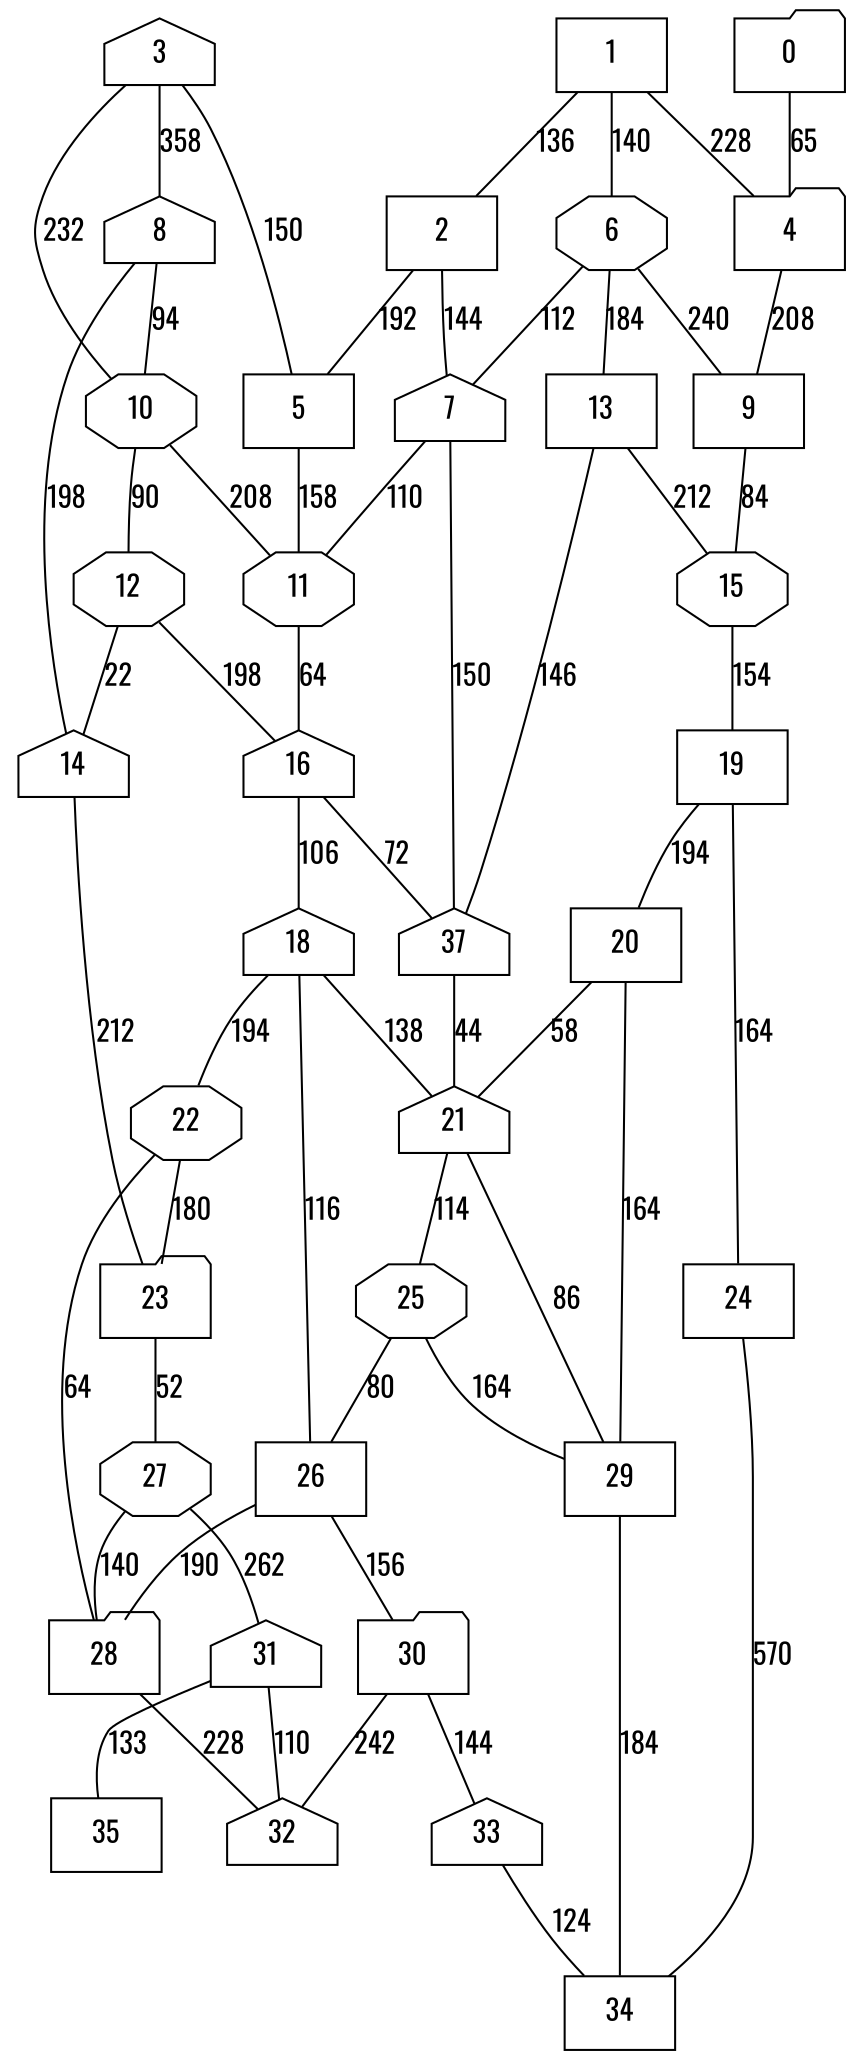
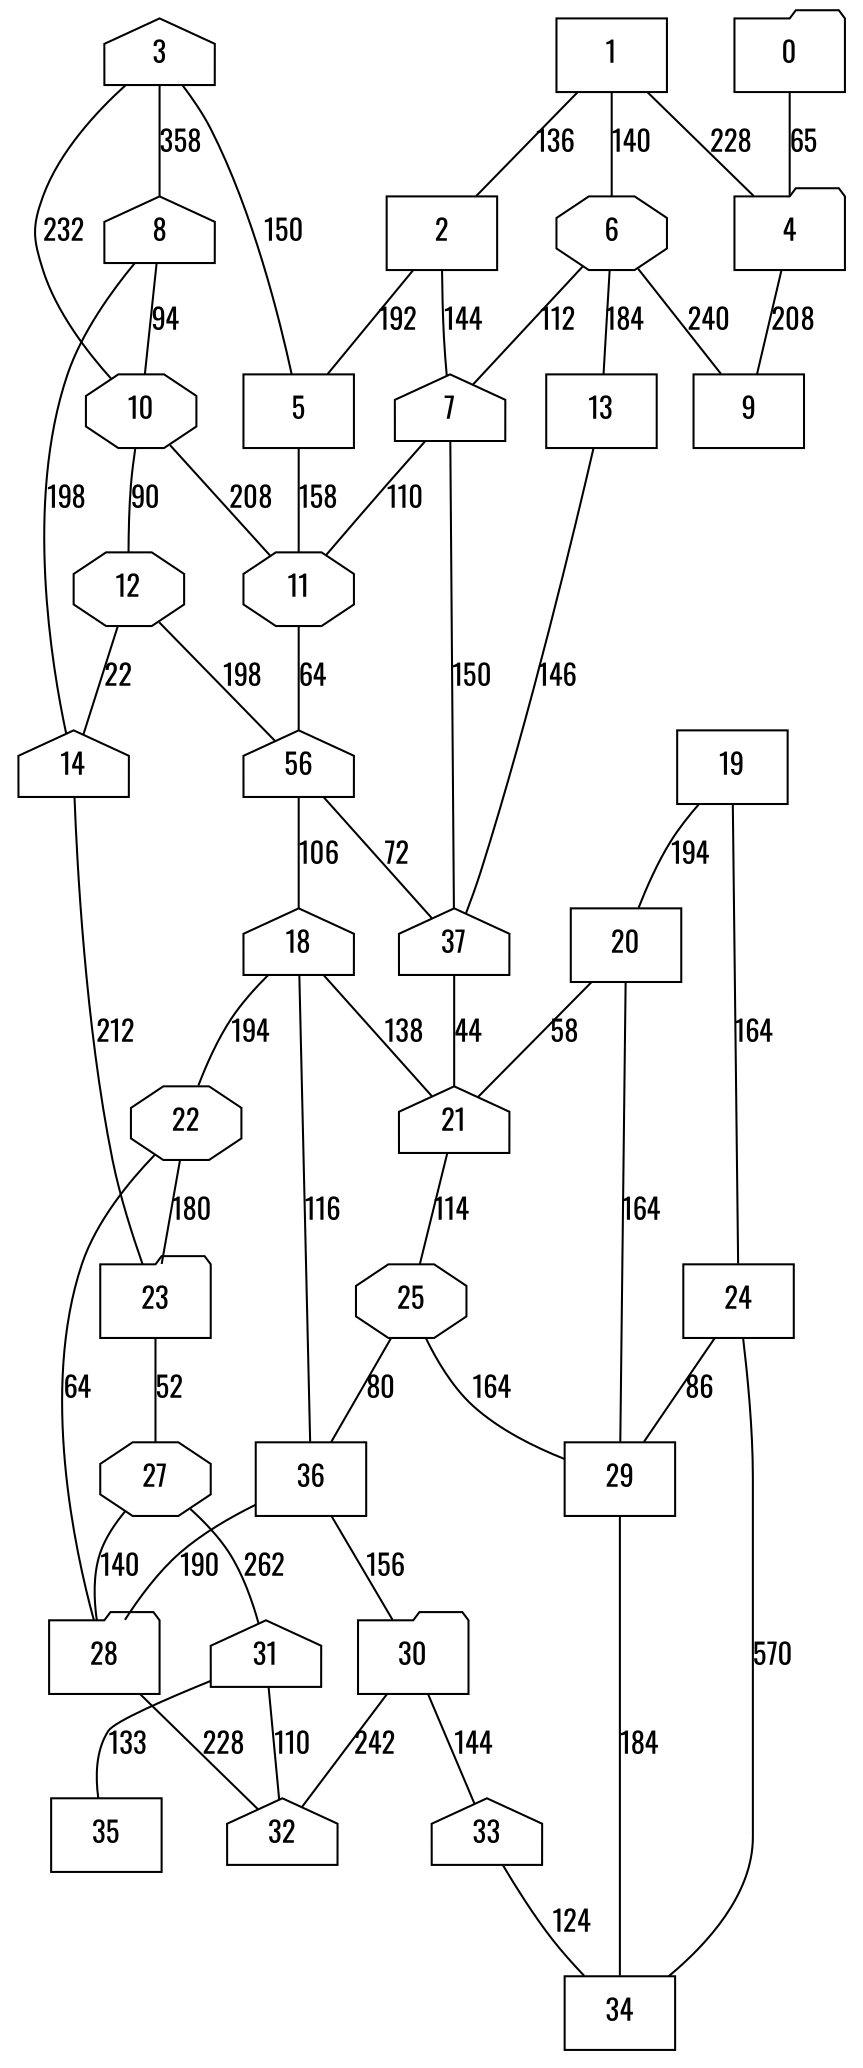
node "15": removed
node "16": label "16" -> "56"
edge "21" -- "29": now "24" -- "29"
node "26": label "26" -> "36"
